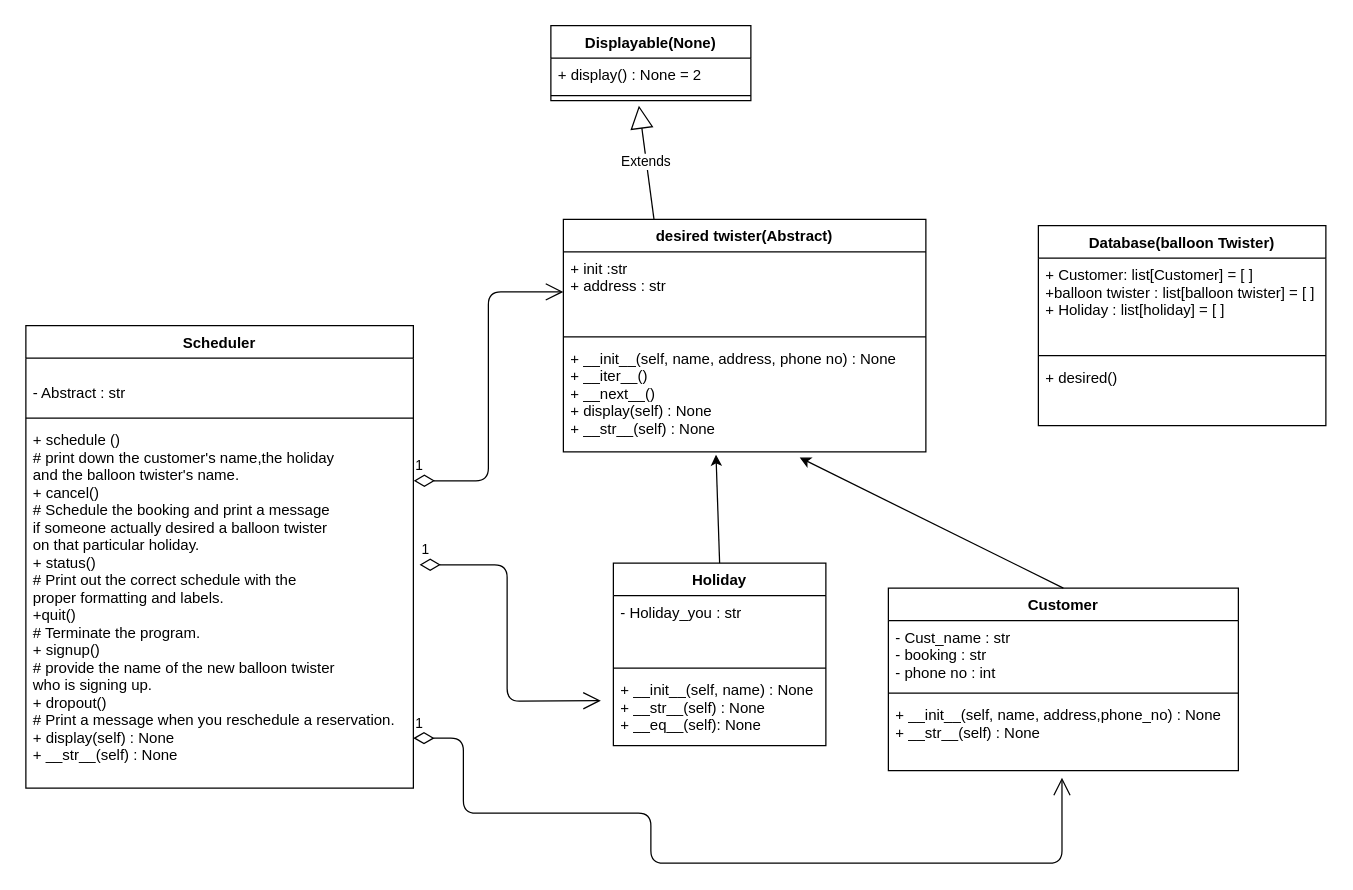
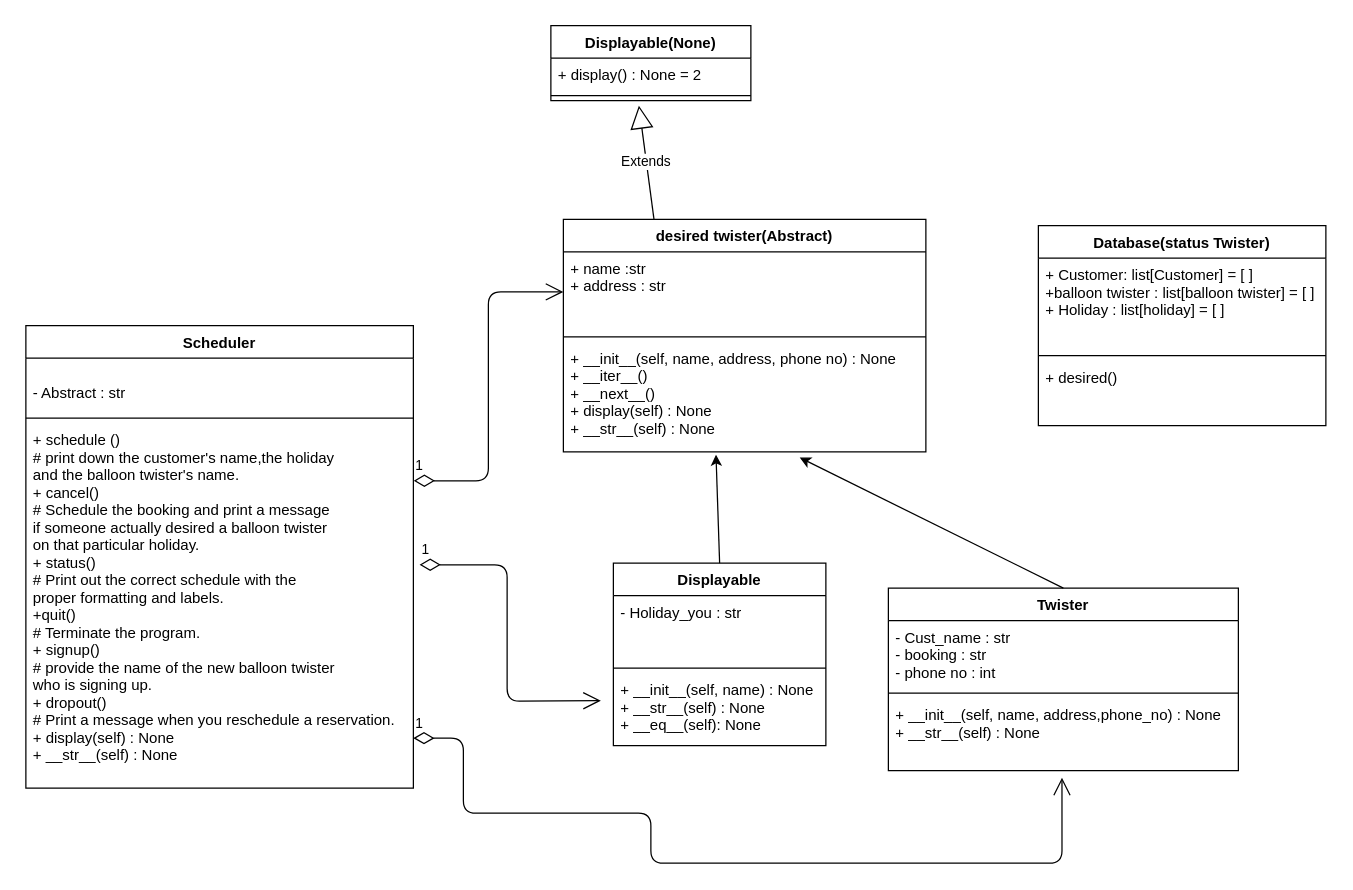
node "Database(balloon Twister)": label "Database(balloon Twister)" -> "Database(status Twister)"
node "+ init :str + address : str": label "+ init :str + address : str" -> "+ name :str + address : str"
node "Holiday": label "Holiday" -> "Displayable"
node "Customer": label "Customer" -> "Twister"
